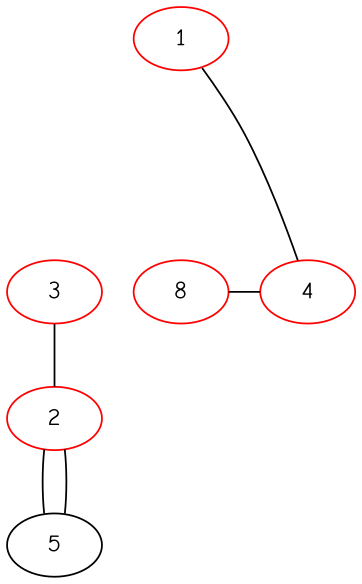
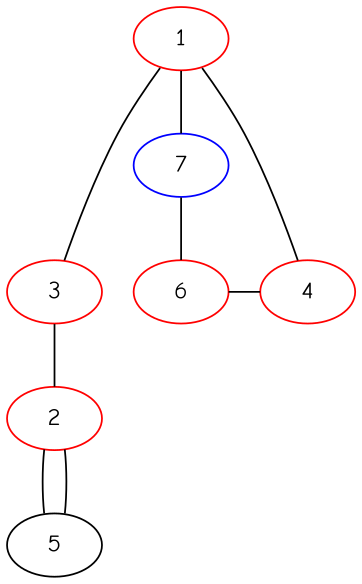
edge "1" -- "3": added
node "7": added
node "8": label "8" -> "6"
